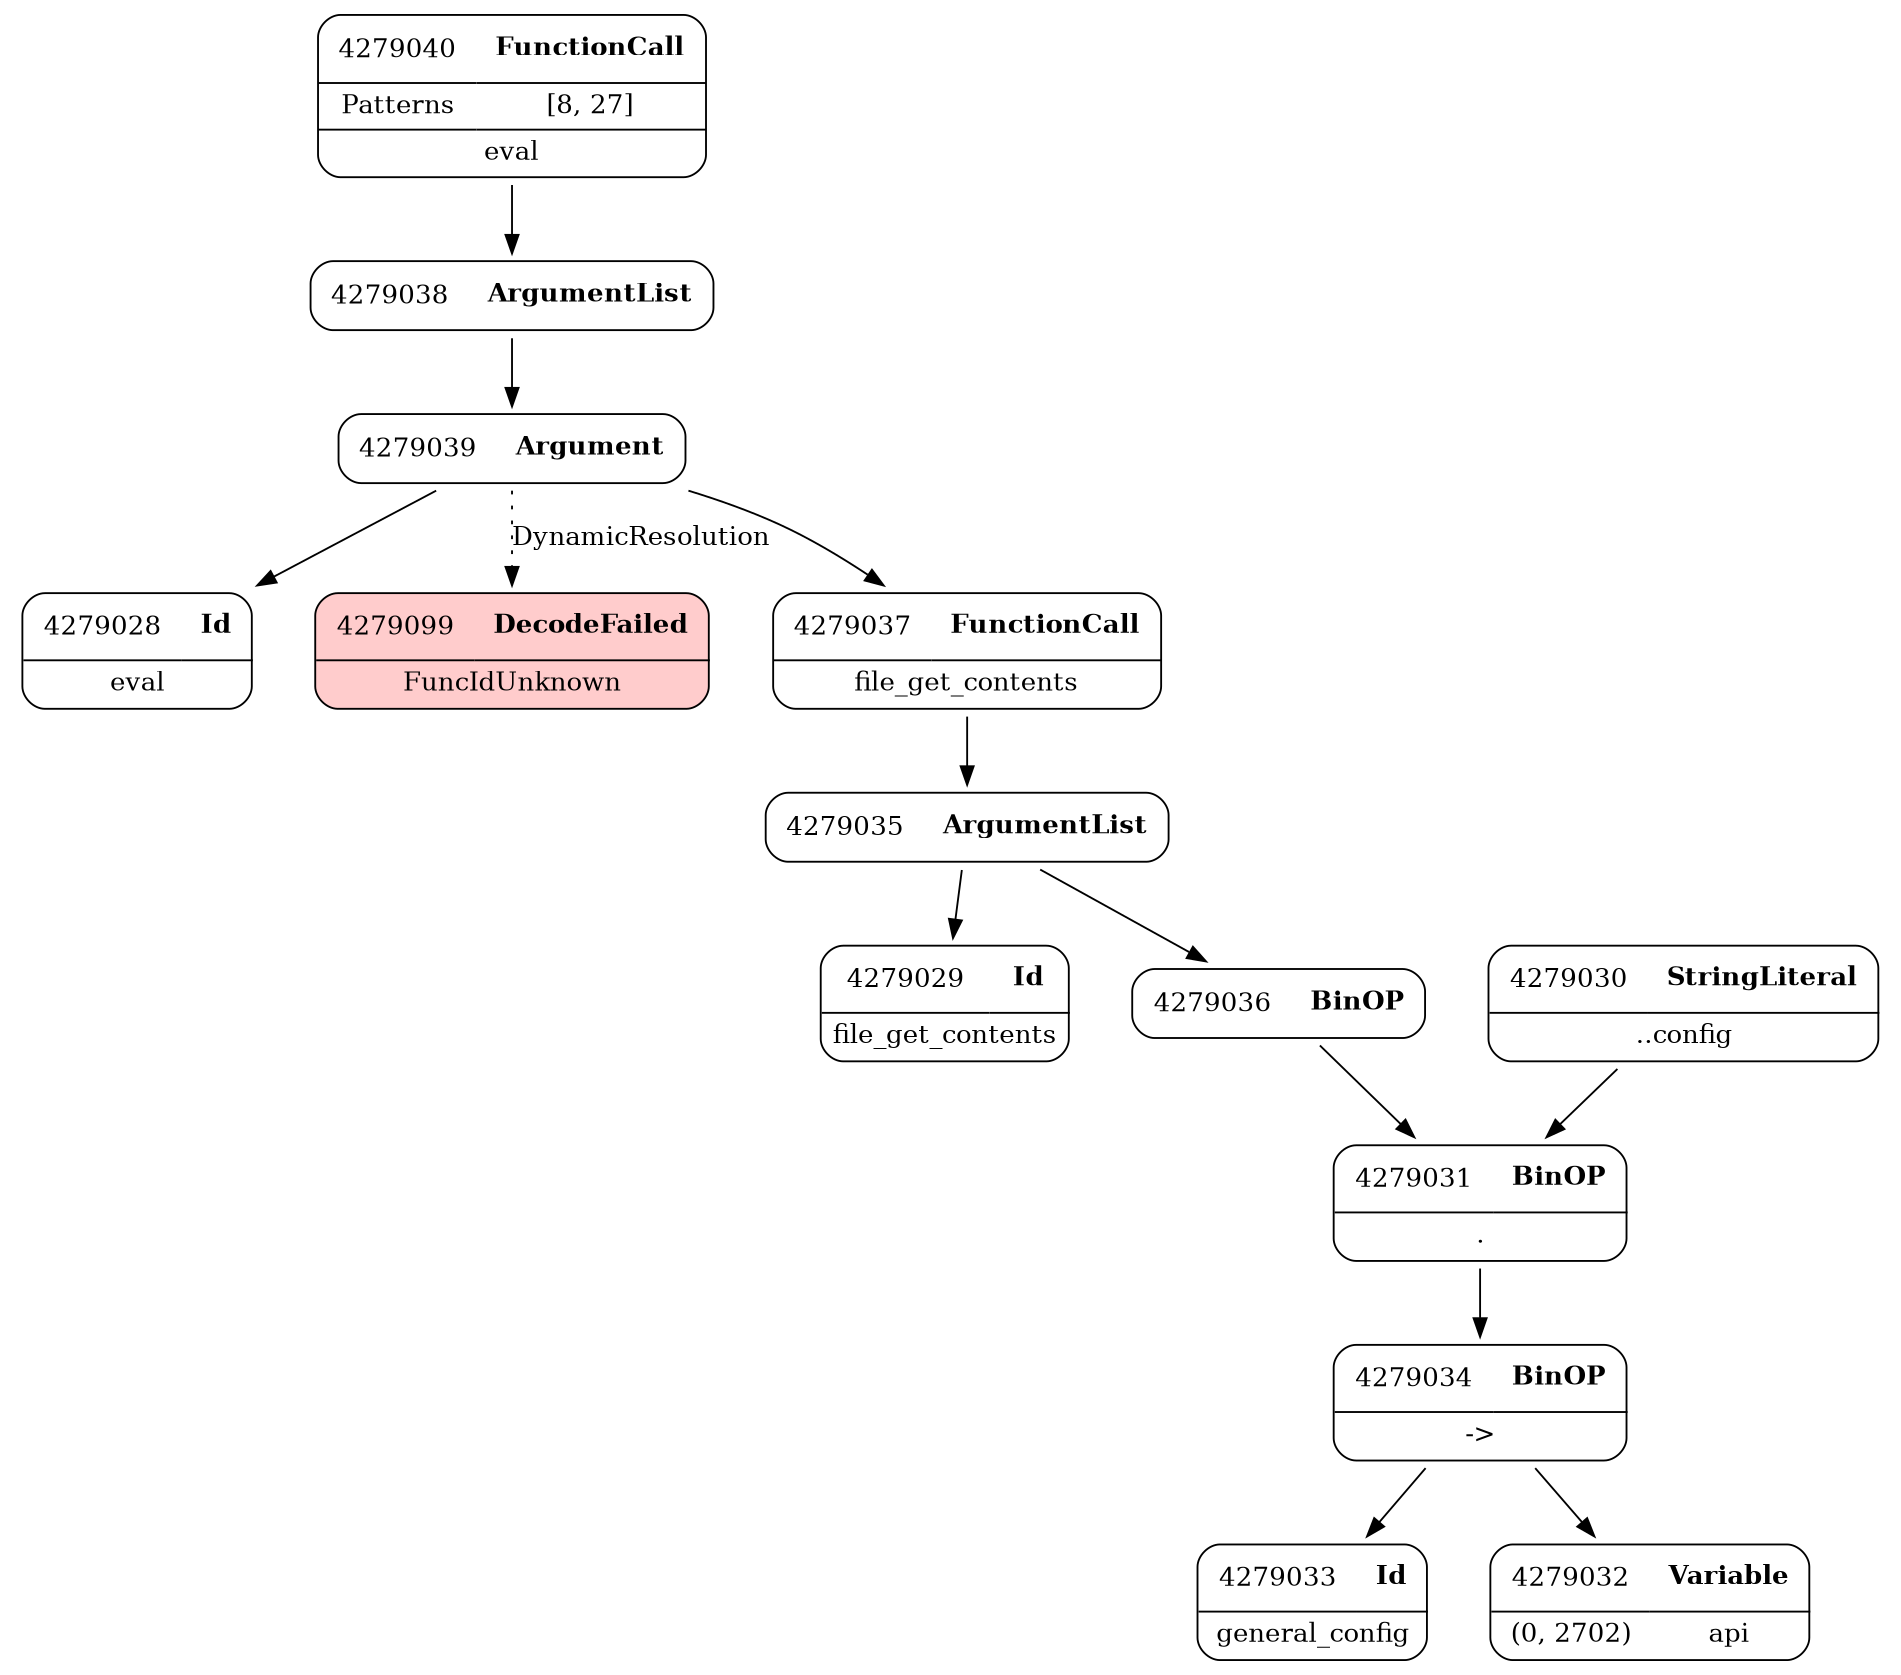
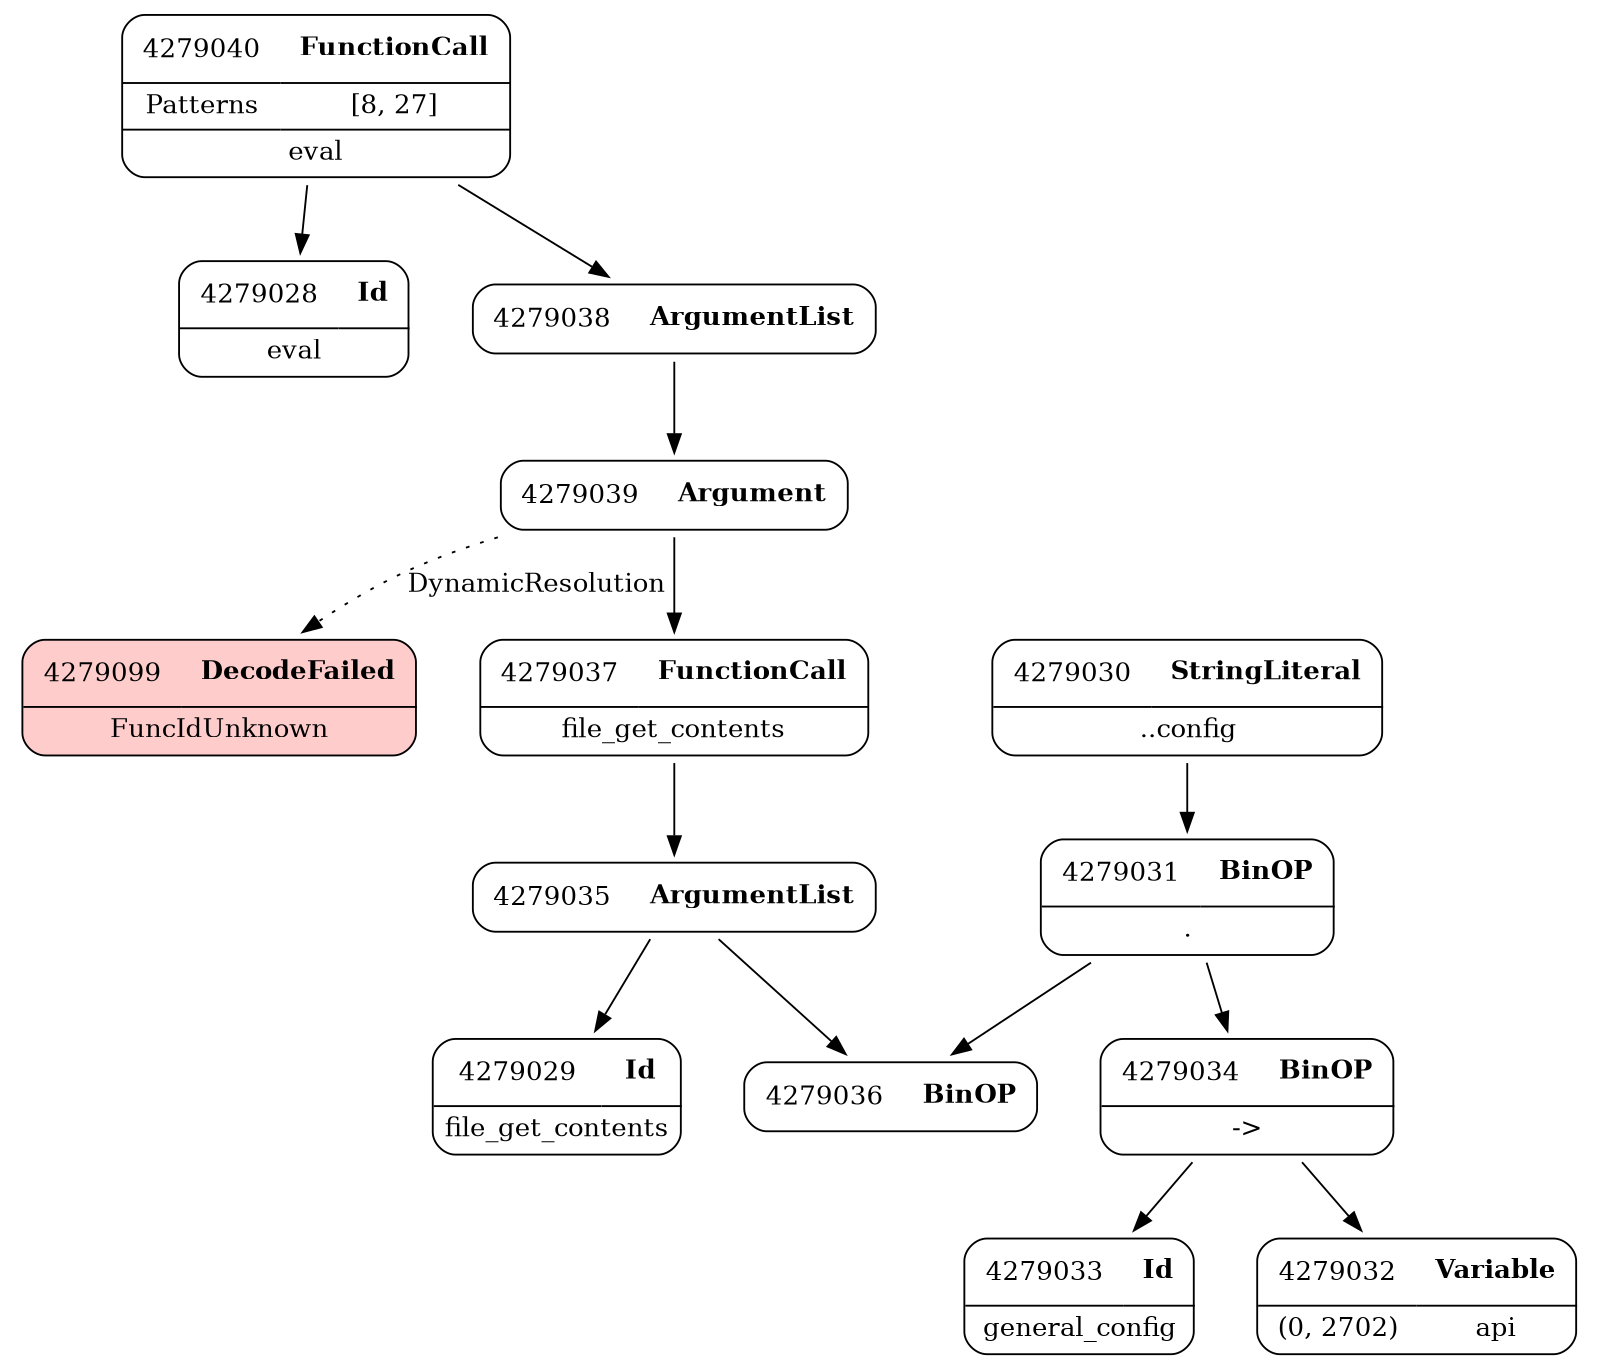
edge "4279039" -> "4279028": now "4279040" -> "4279028"
edge "4279036" -> "4279031": reversed
